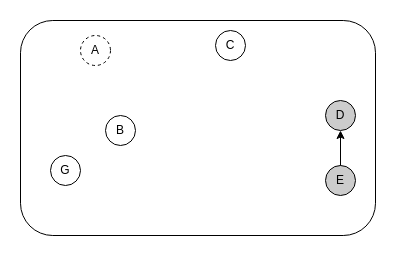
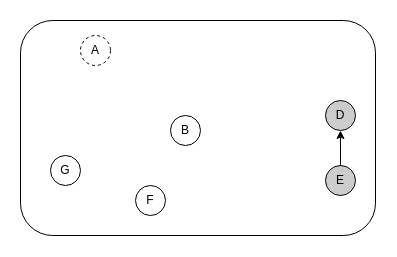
node "C": removed
node "B": moved (121, 131) -> (186, 131)
node "F": added
